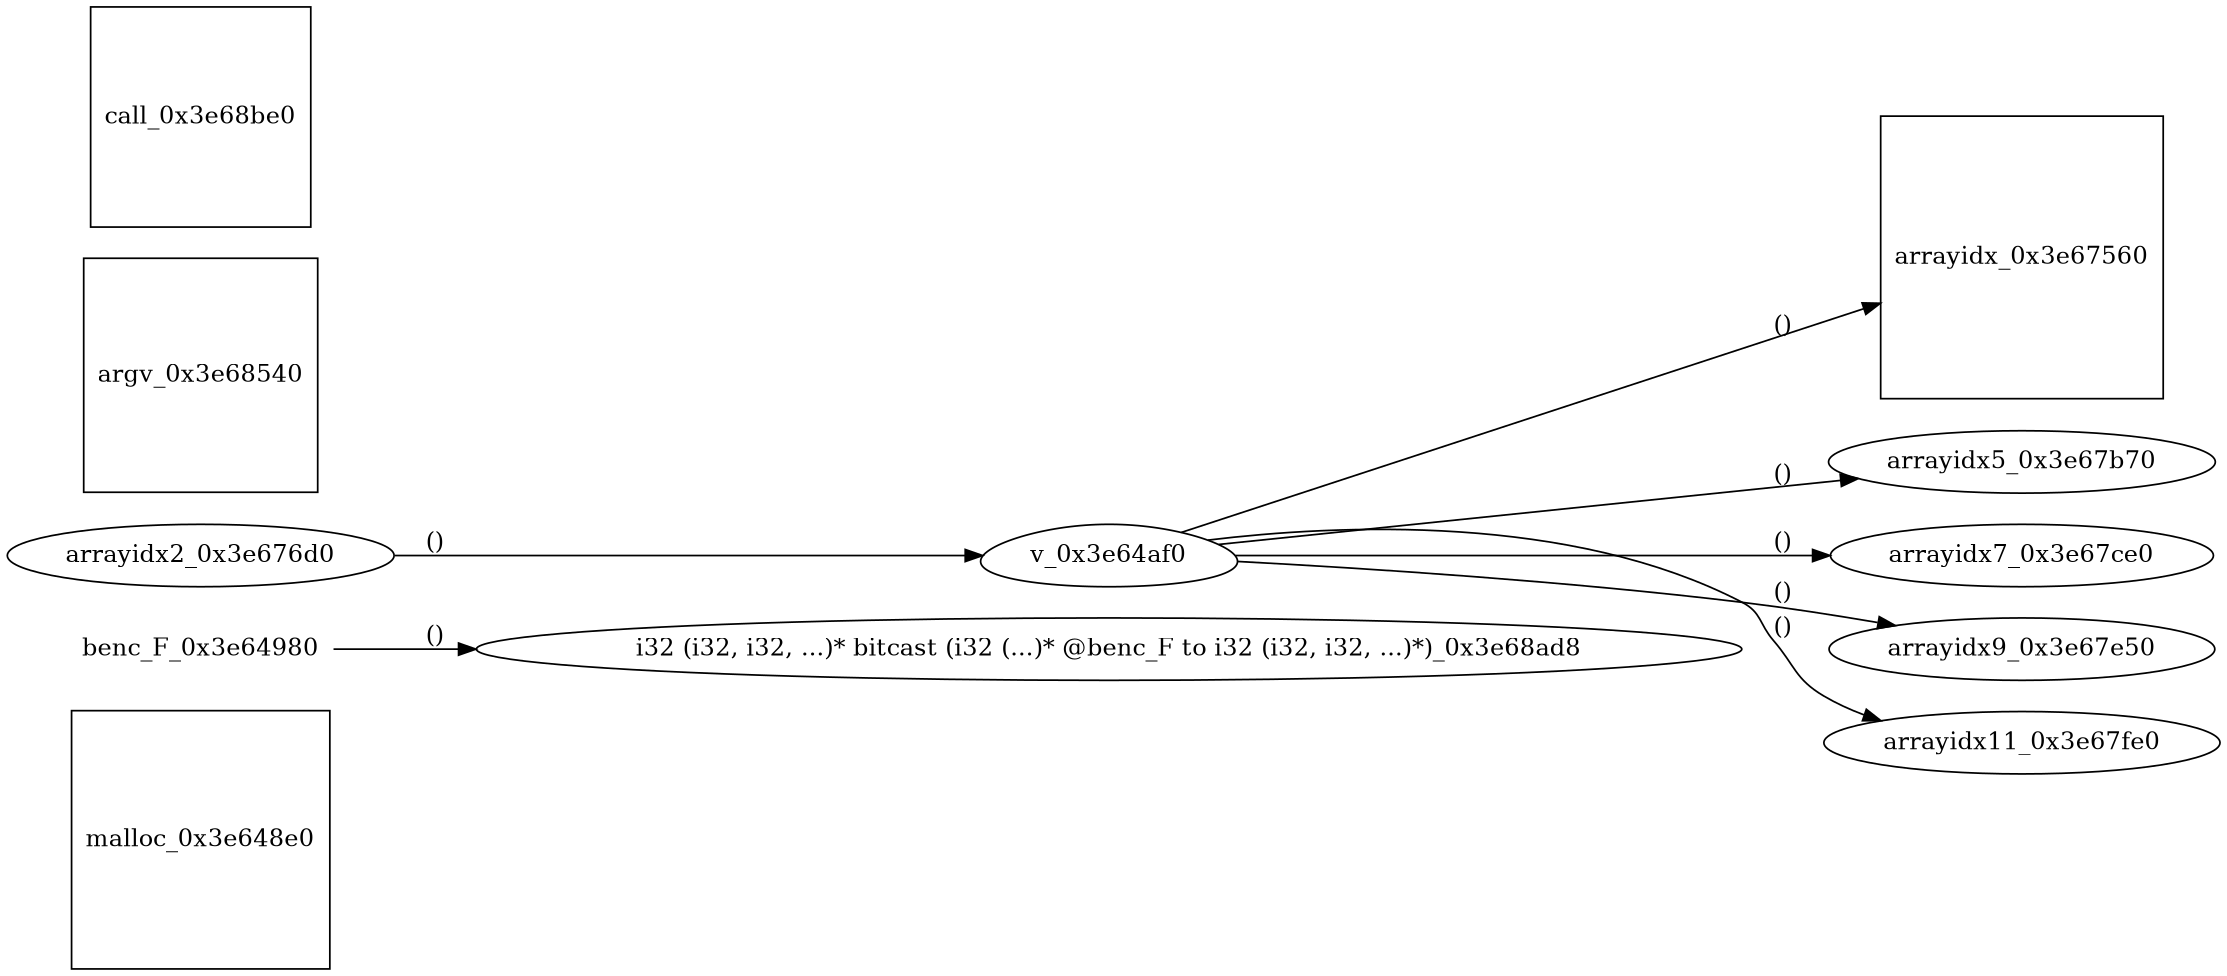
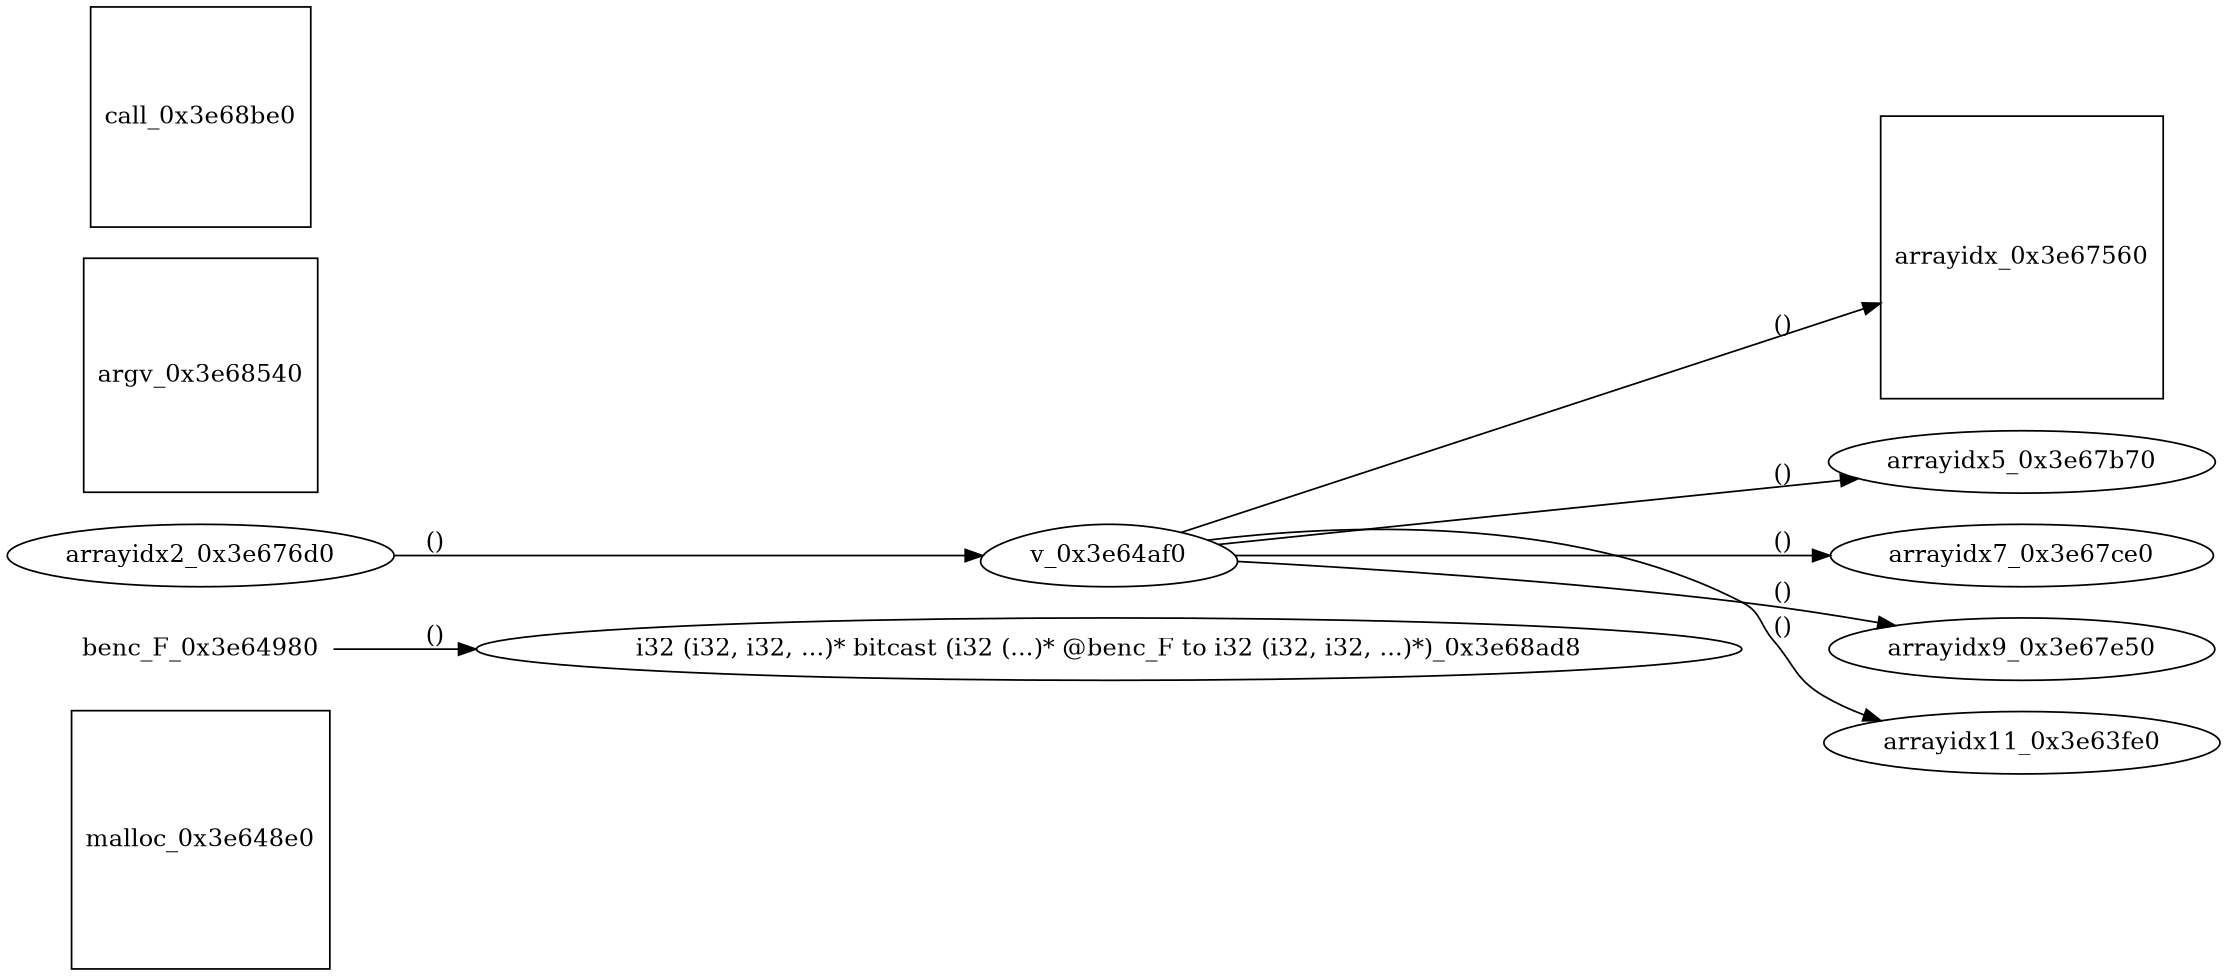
node "arrayidx11_0x3e67fe0": label "arrayidx11_0x3e67fe0" -> "arrayidx11_0x3e63fe0"
